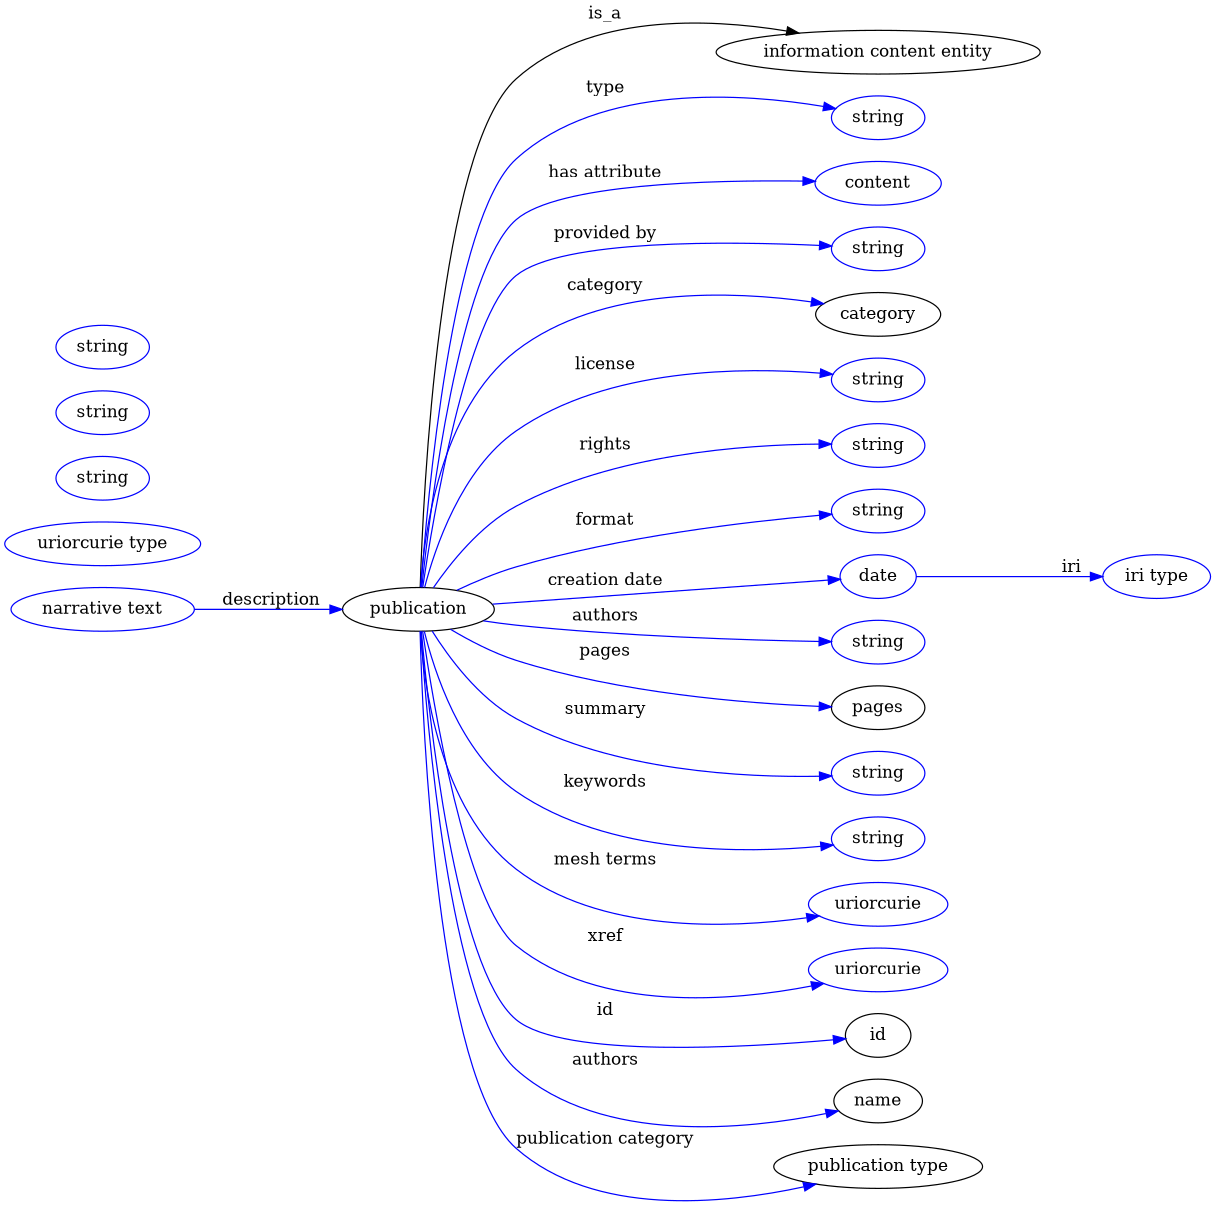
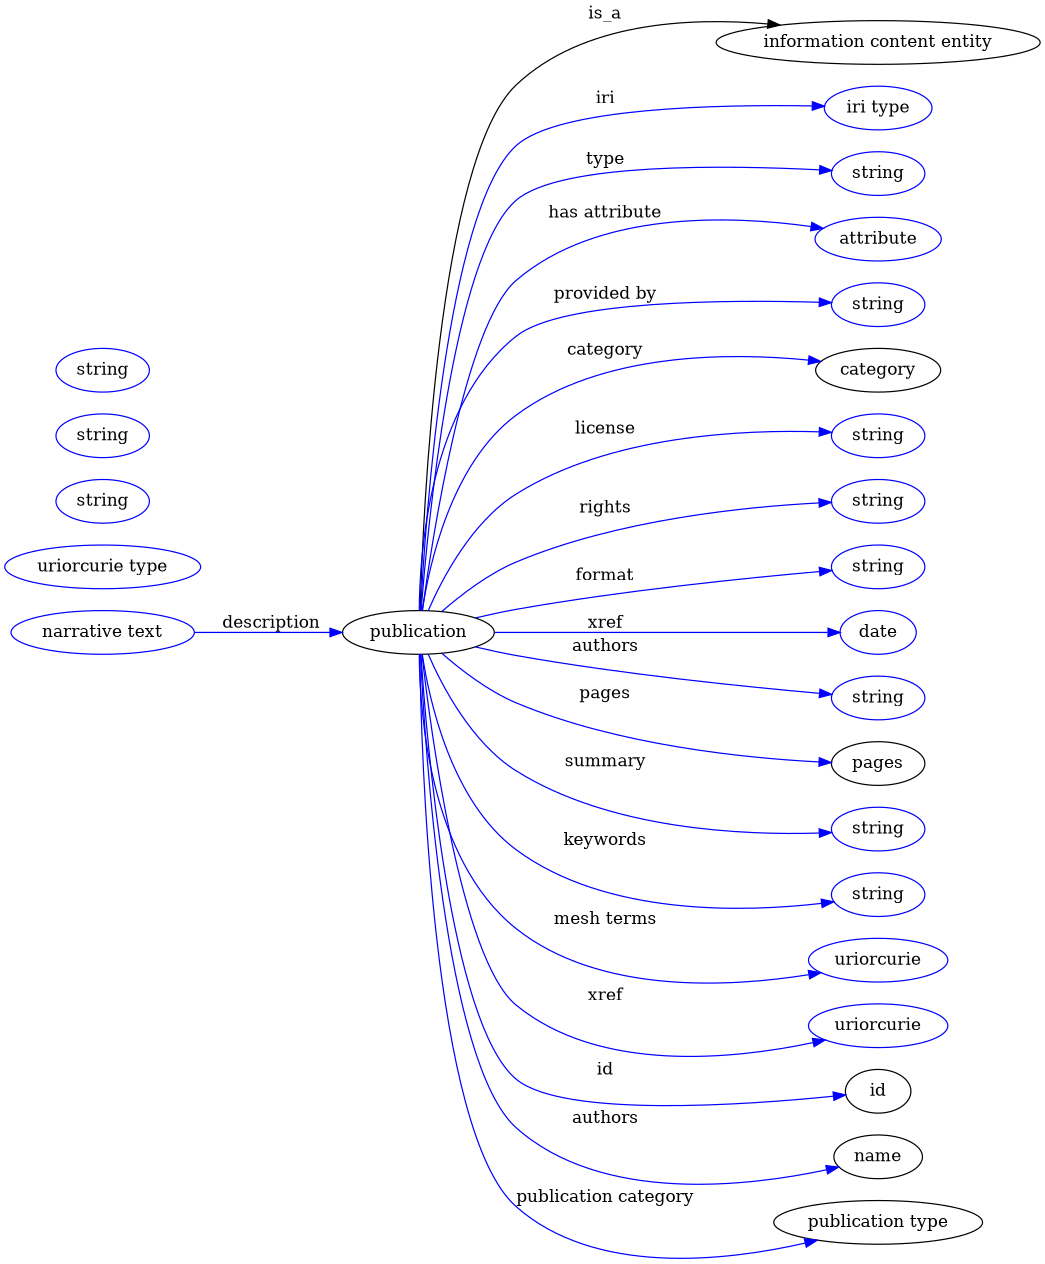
node "content": label "content" -> "attribute"
edge "date" -> "iri type": now "publication" -> "iri type"
edge "publication" -> "date": label "creation date" -> "xref"
